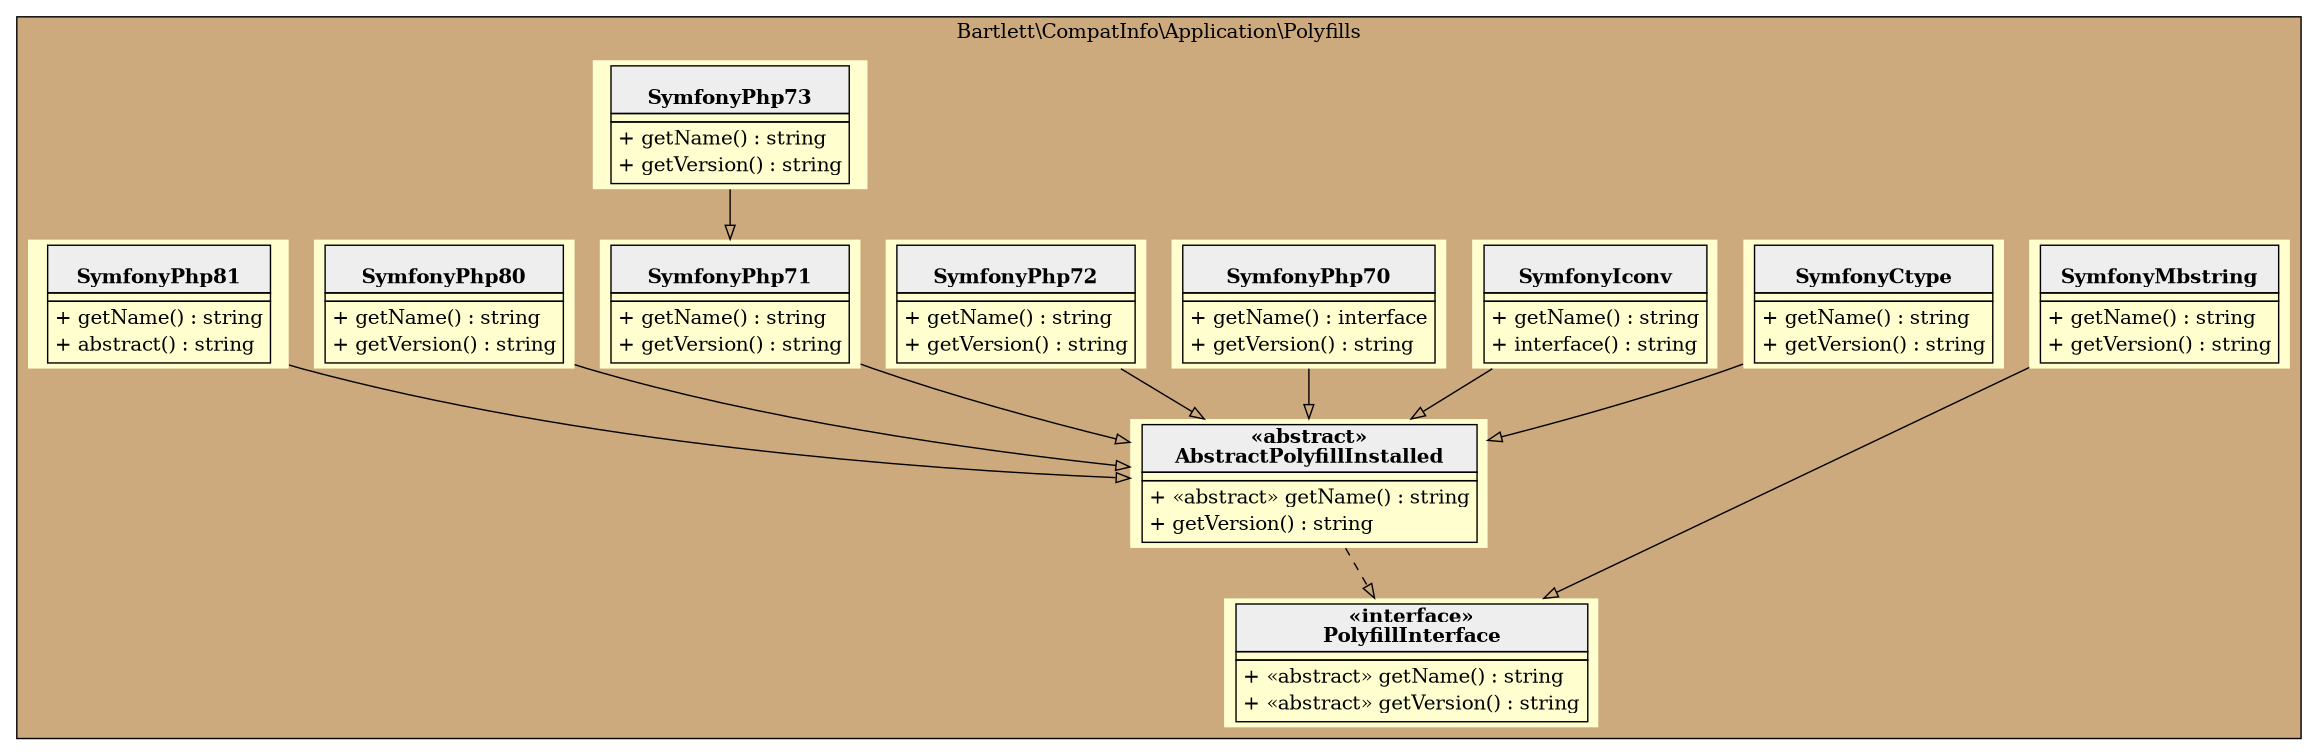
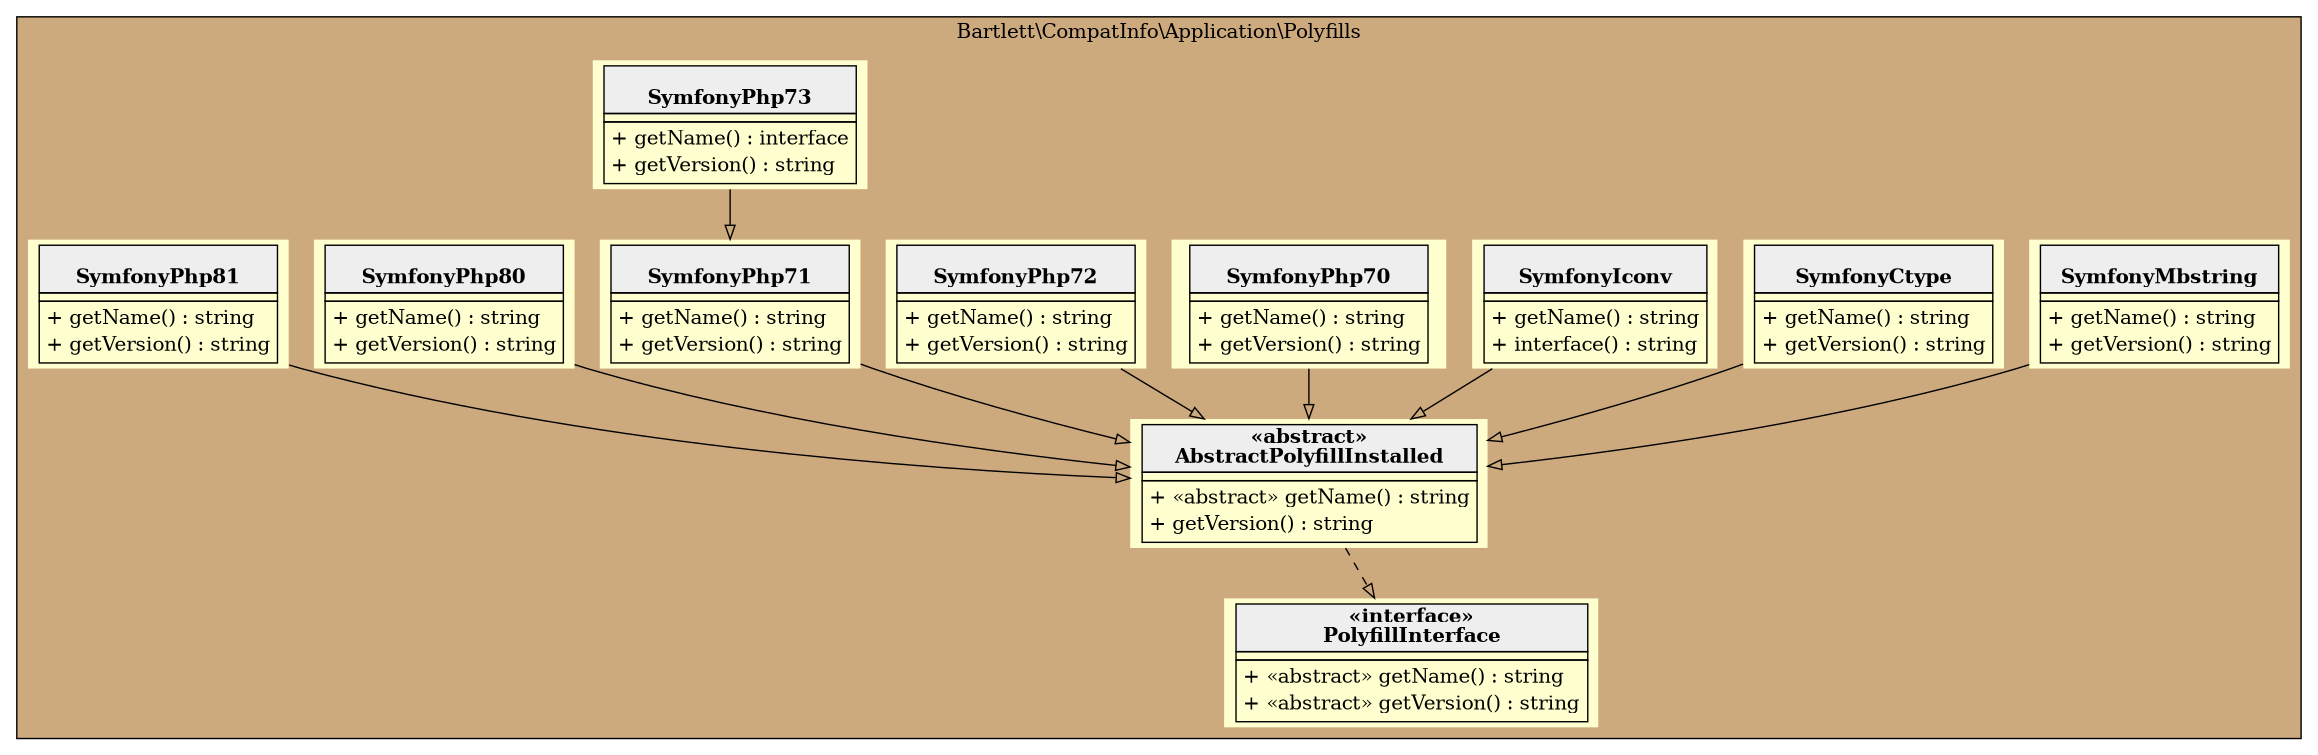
node "SymfonyPhp73": text "+ getName() : string" -> "+ getName() : interface"
node "SymfonyPhp70": text "+ getName() : interface" -> "+ getName() : string"
node "SymfonyPhp81": text "+ abstract() : string" -> "+ getVersion() : string"
edge "SymfonyMbstring" -> "PolyfillInterface": now "SymfonyMbstring" -> "AbstractPolyfillInstalled"
